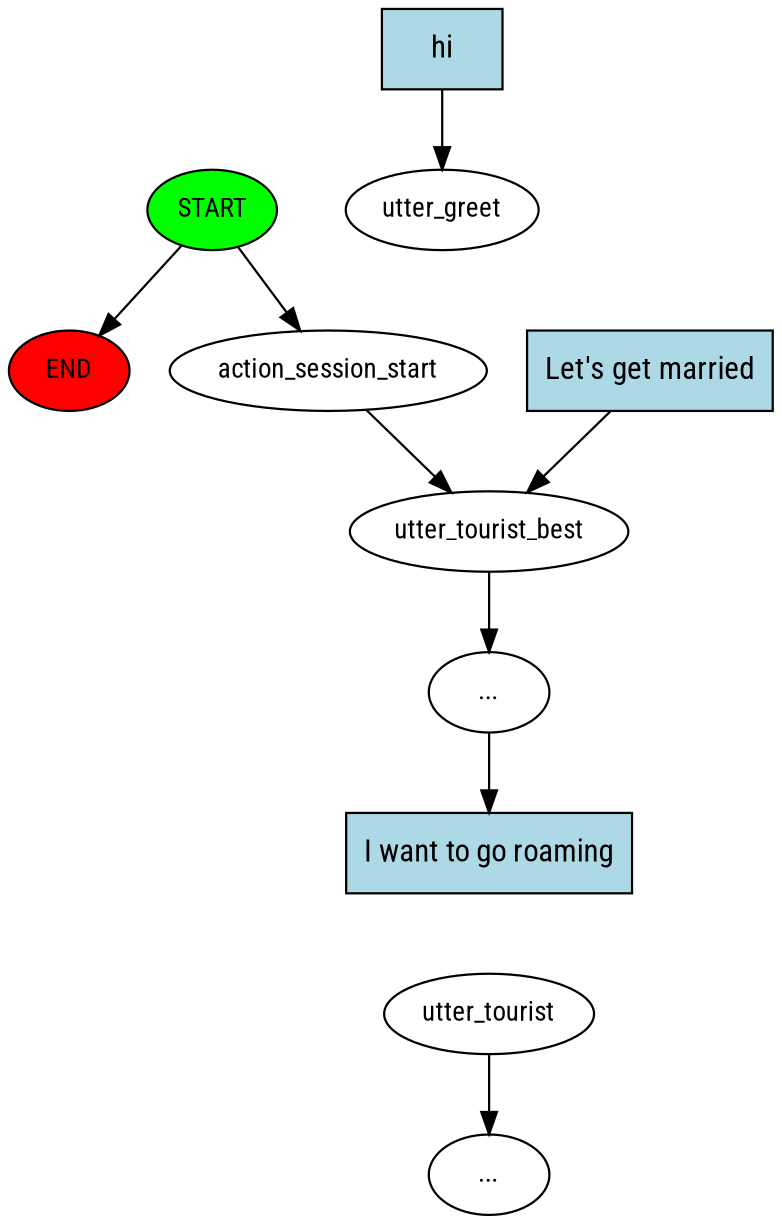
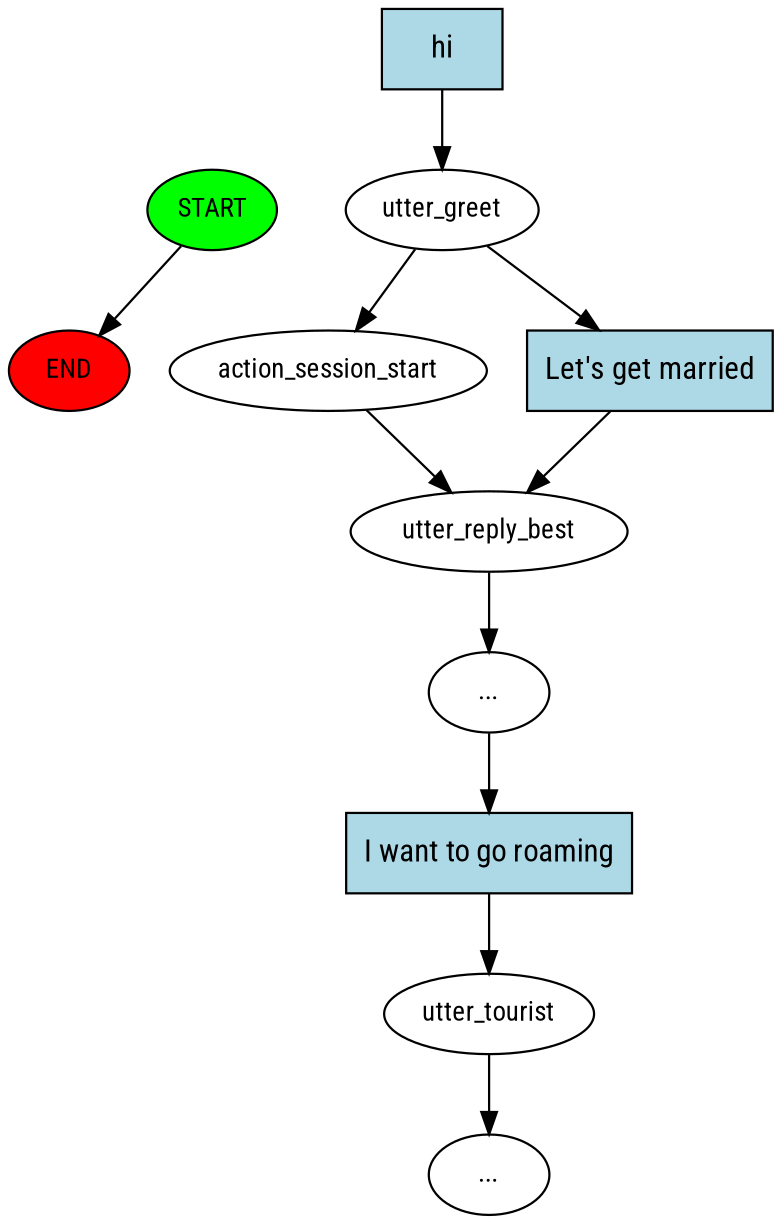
edge "START" -> "action_session_start": now "utter_greet" -> "action_session_start"
edge "utter_greet" -> "Let's get married": added
node "utter_tourist_best": label "utter_tourist_best" -> "utter_reply_best"
edge "I want to go roaming" -> "utter_tourist": added
